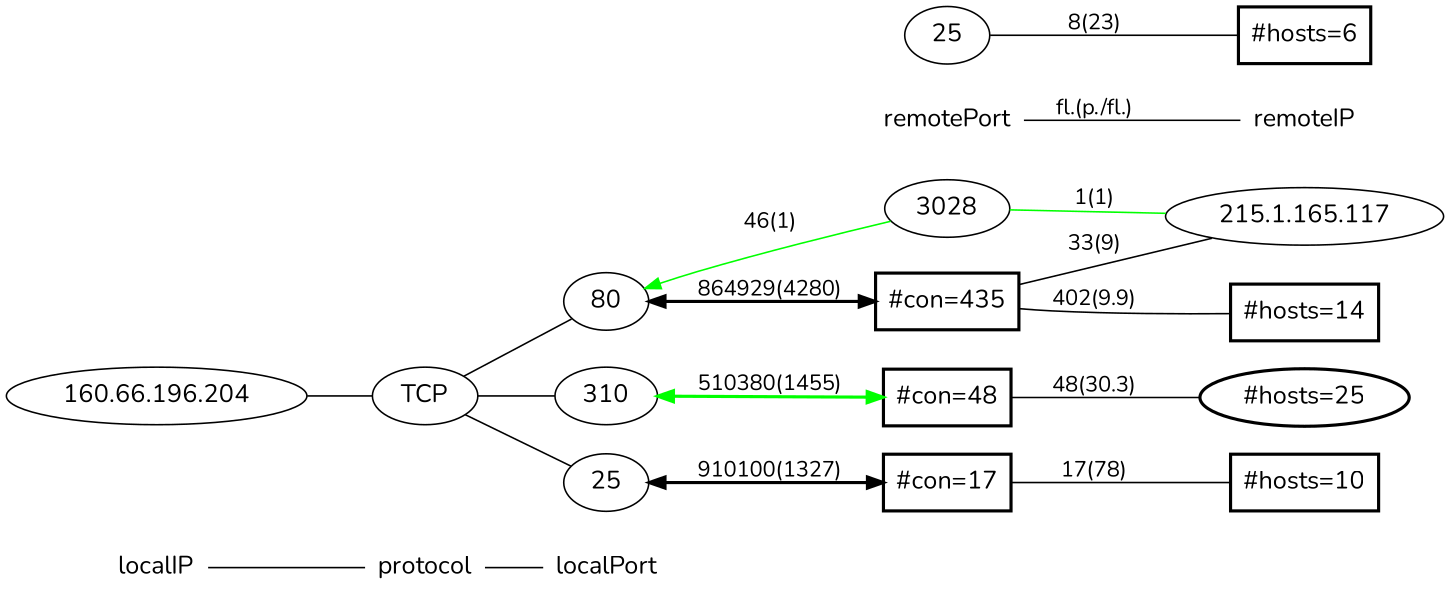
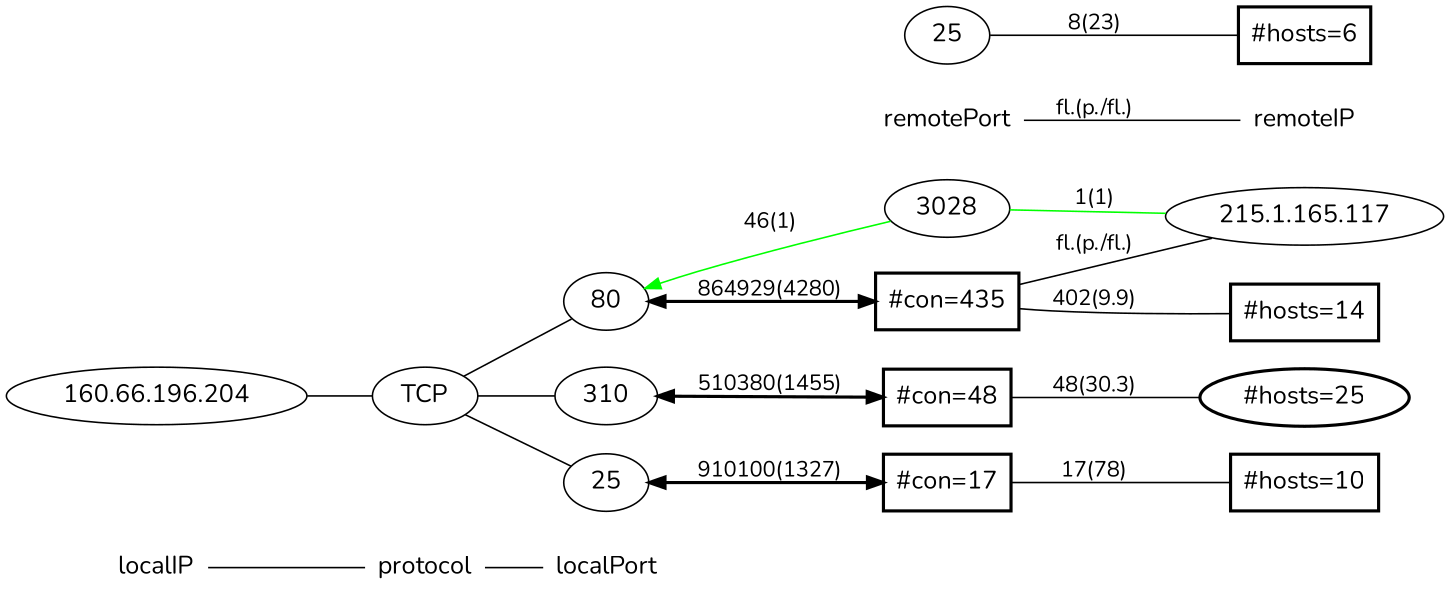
edge "215.1.165.117" -- "#con=435": label "33(9)" -> "fl.(p./fl.)"
edge "310" -- "#con=48": color green -> black
